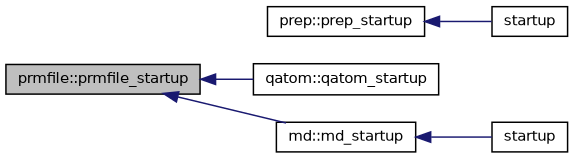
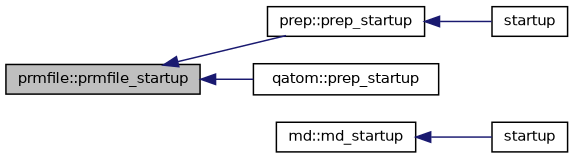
node "qatom::qatom_startup": label "qatom::qatom_startup" -> "qatom::prep_startup"
edge "md::md_startup" -> "prmfile::prmfile_startup": now "prep::prep_startup" -> "prmfile::prmfile_startup"
